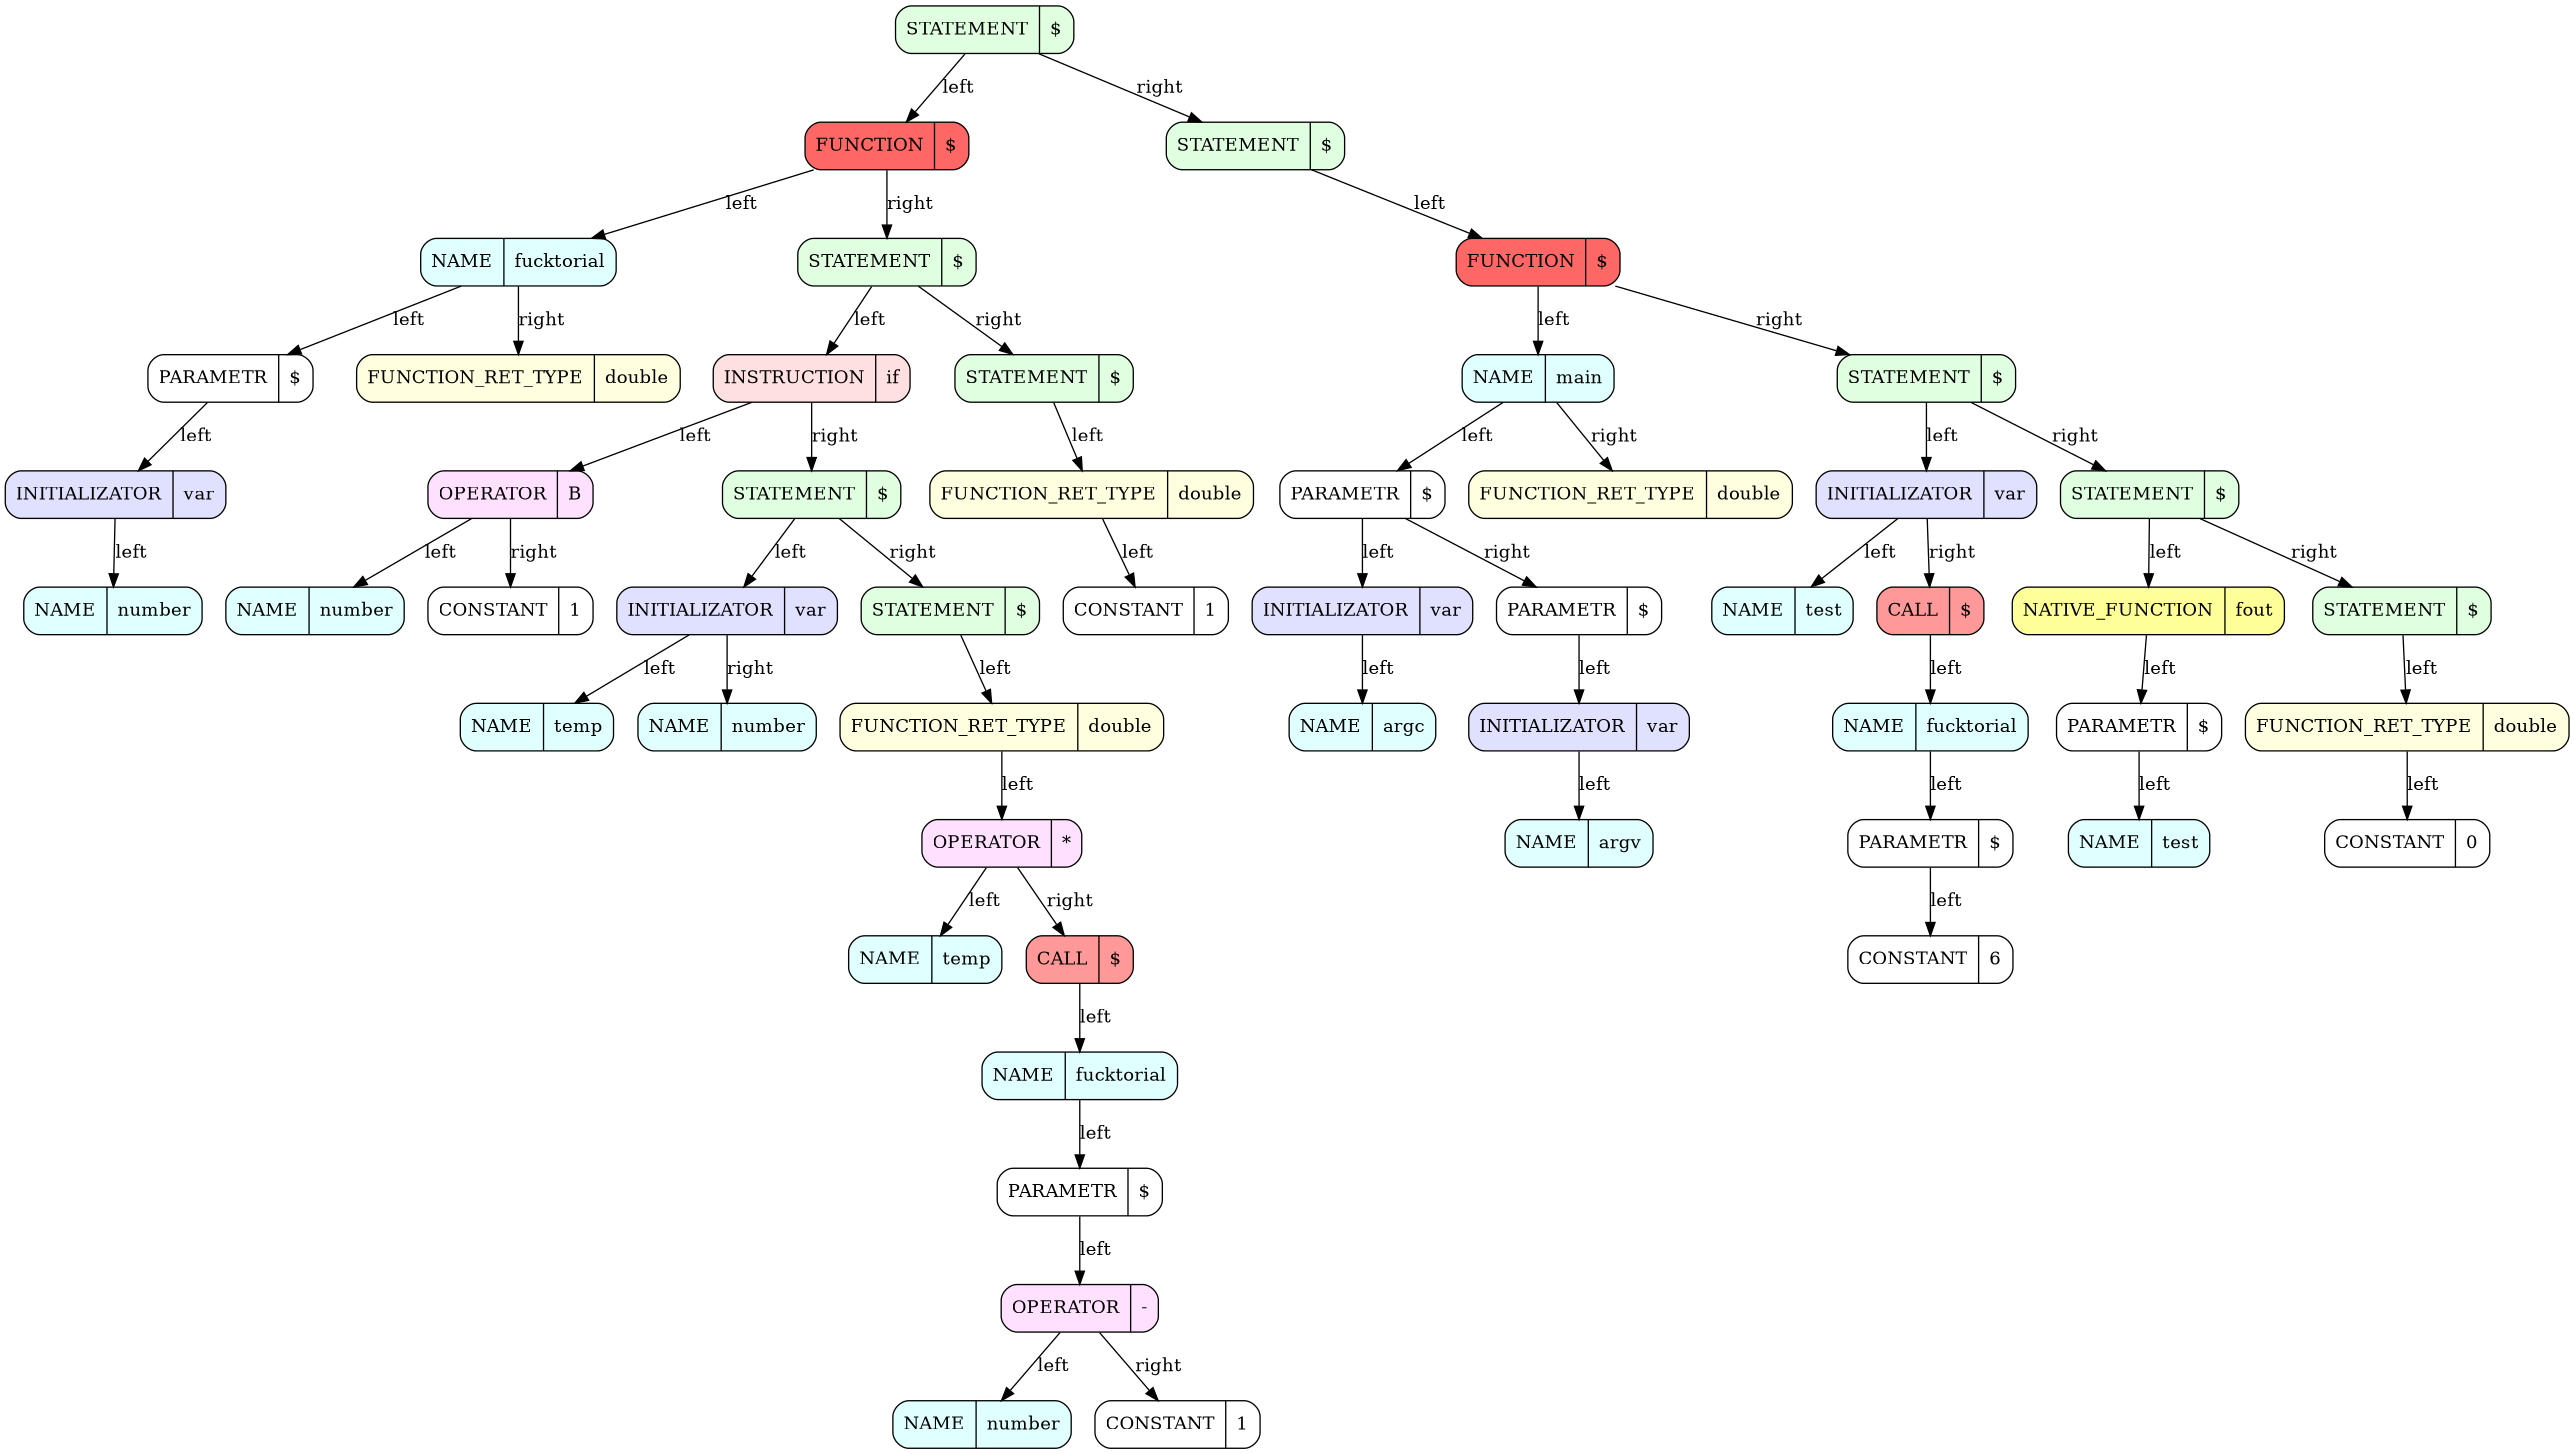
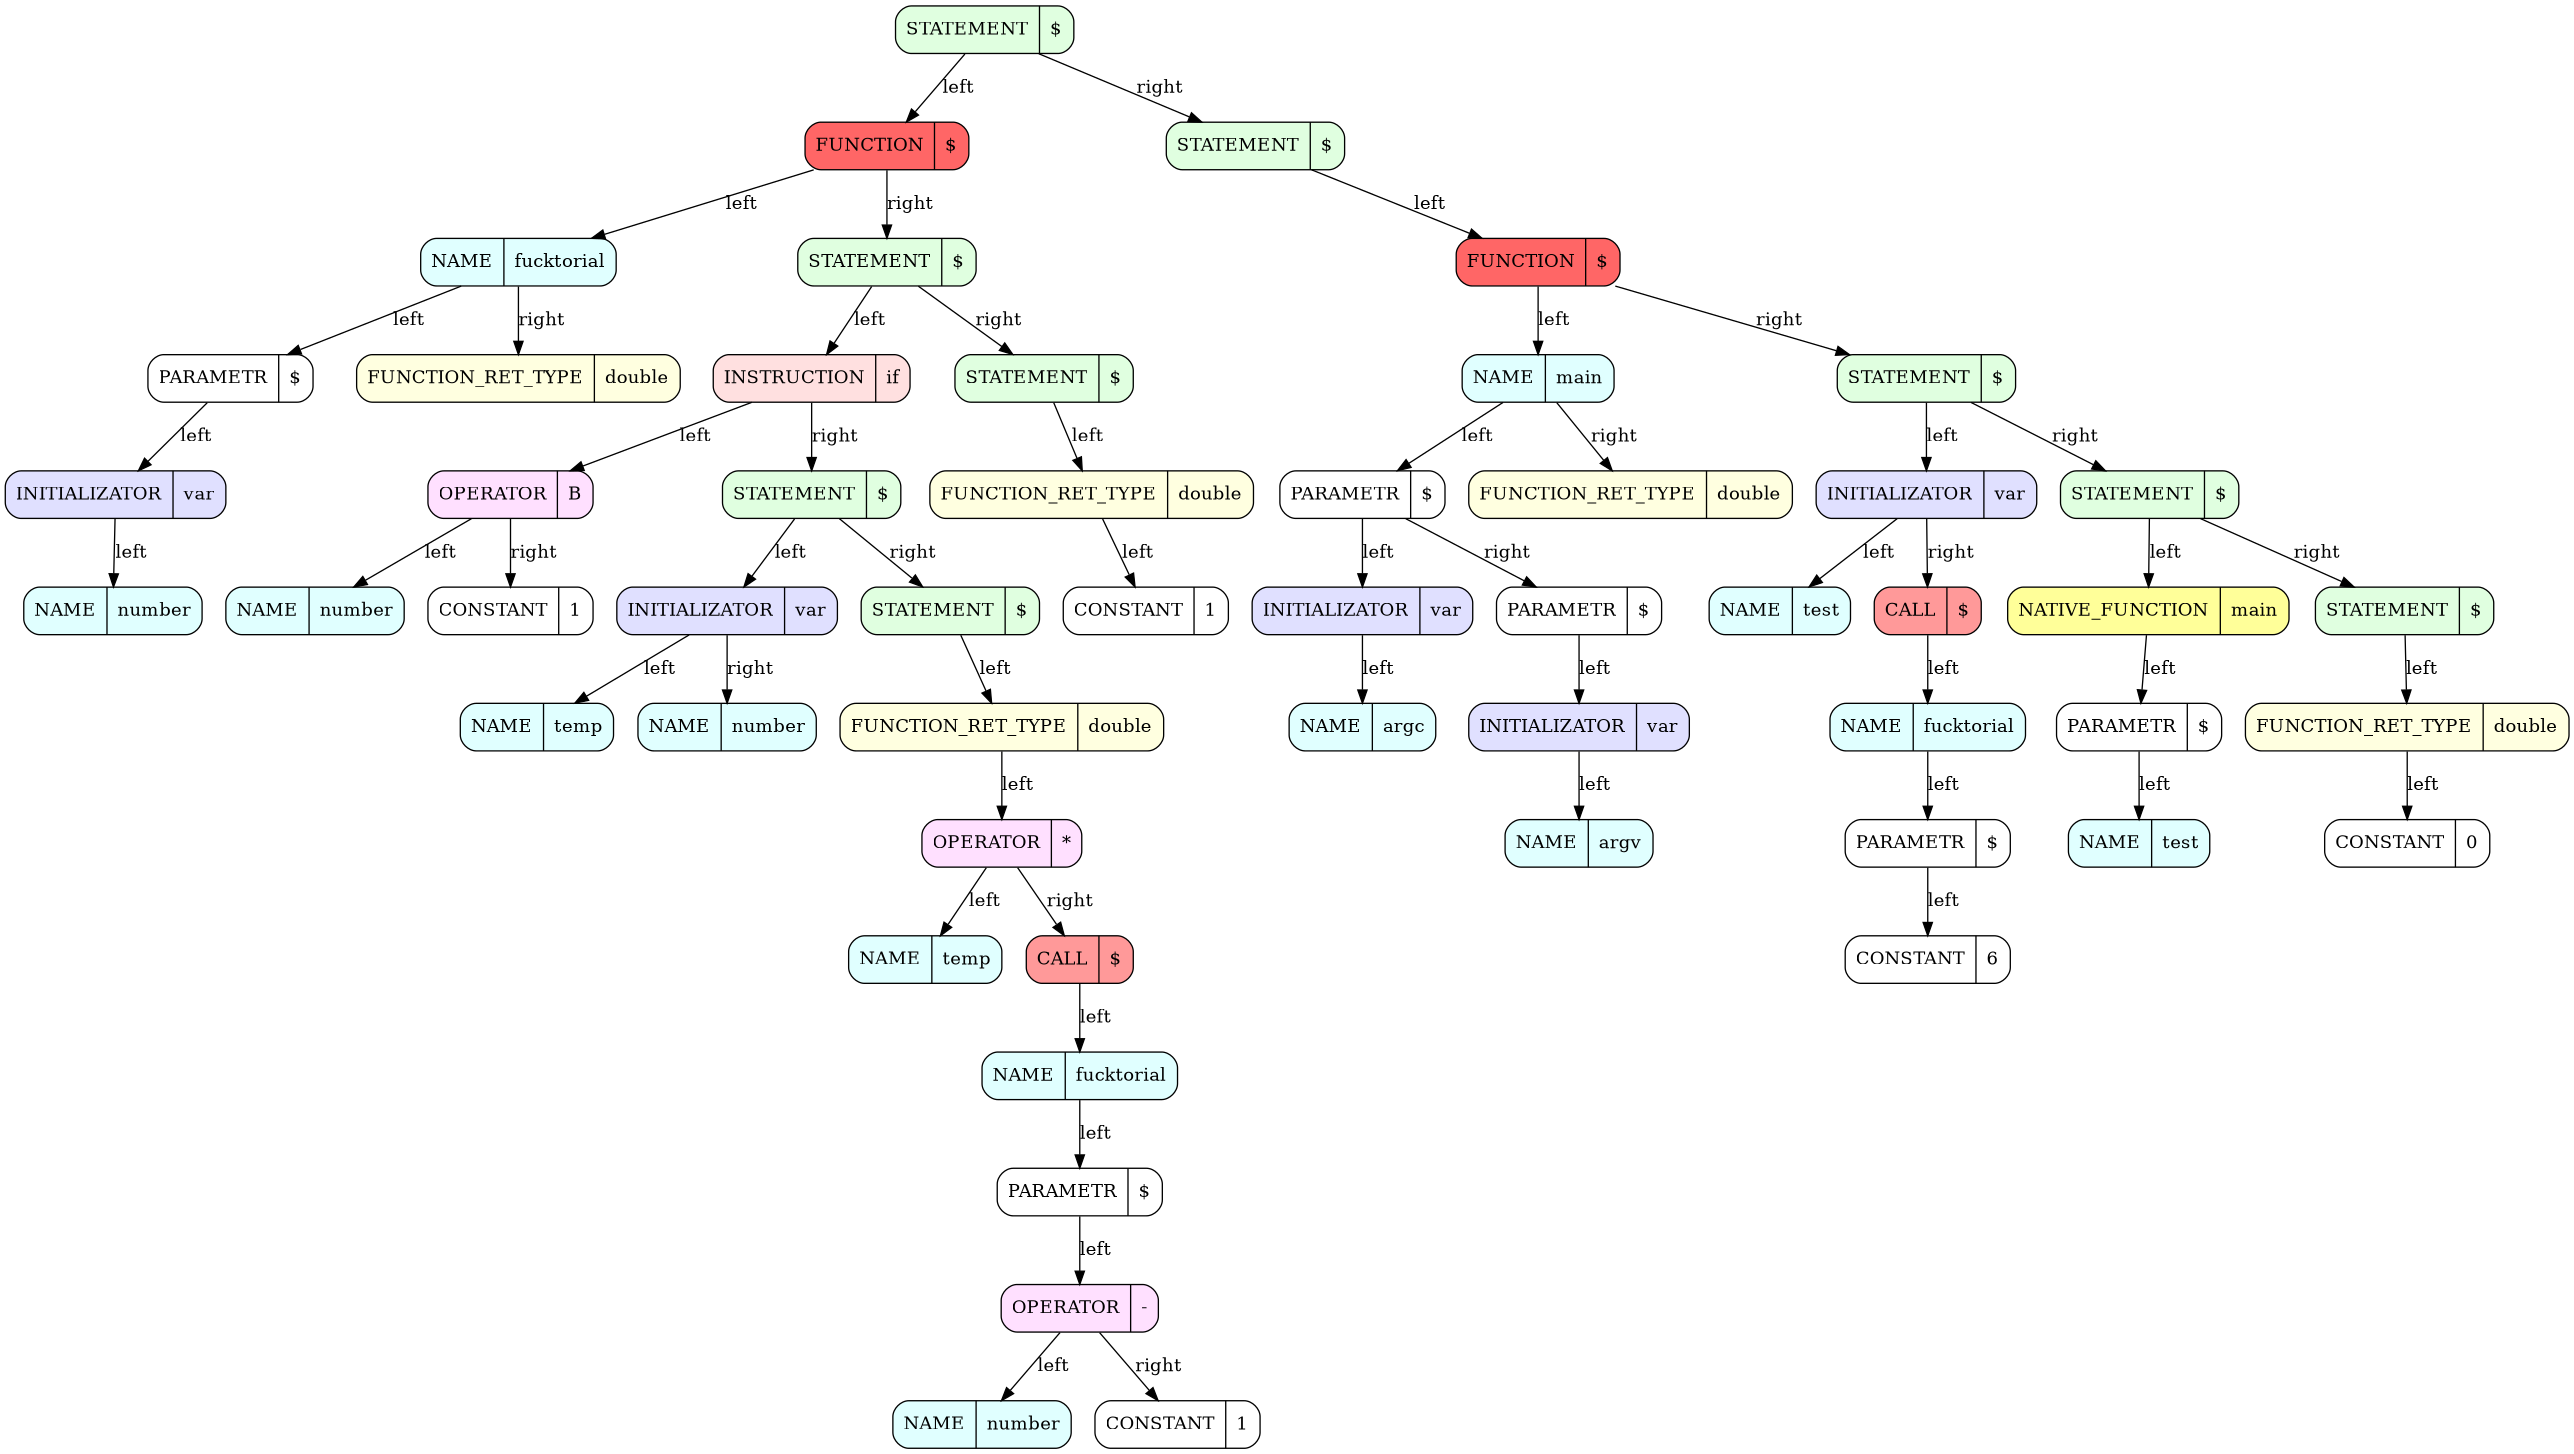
node "NATIVE_FUNCTION": text "fout" -> "main"
